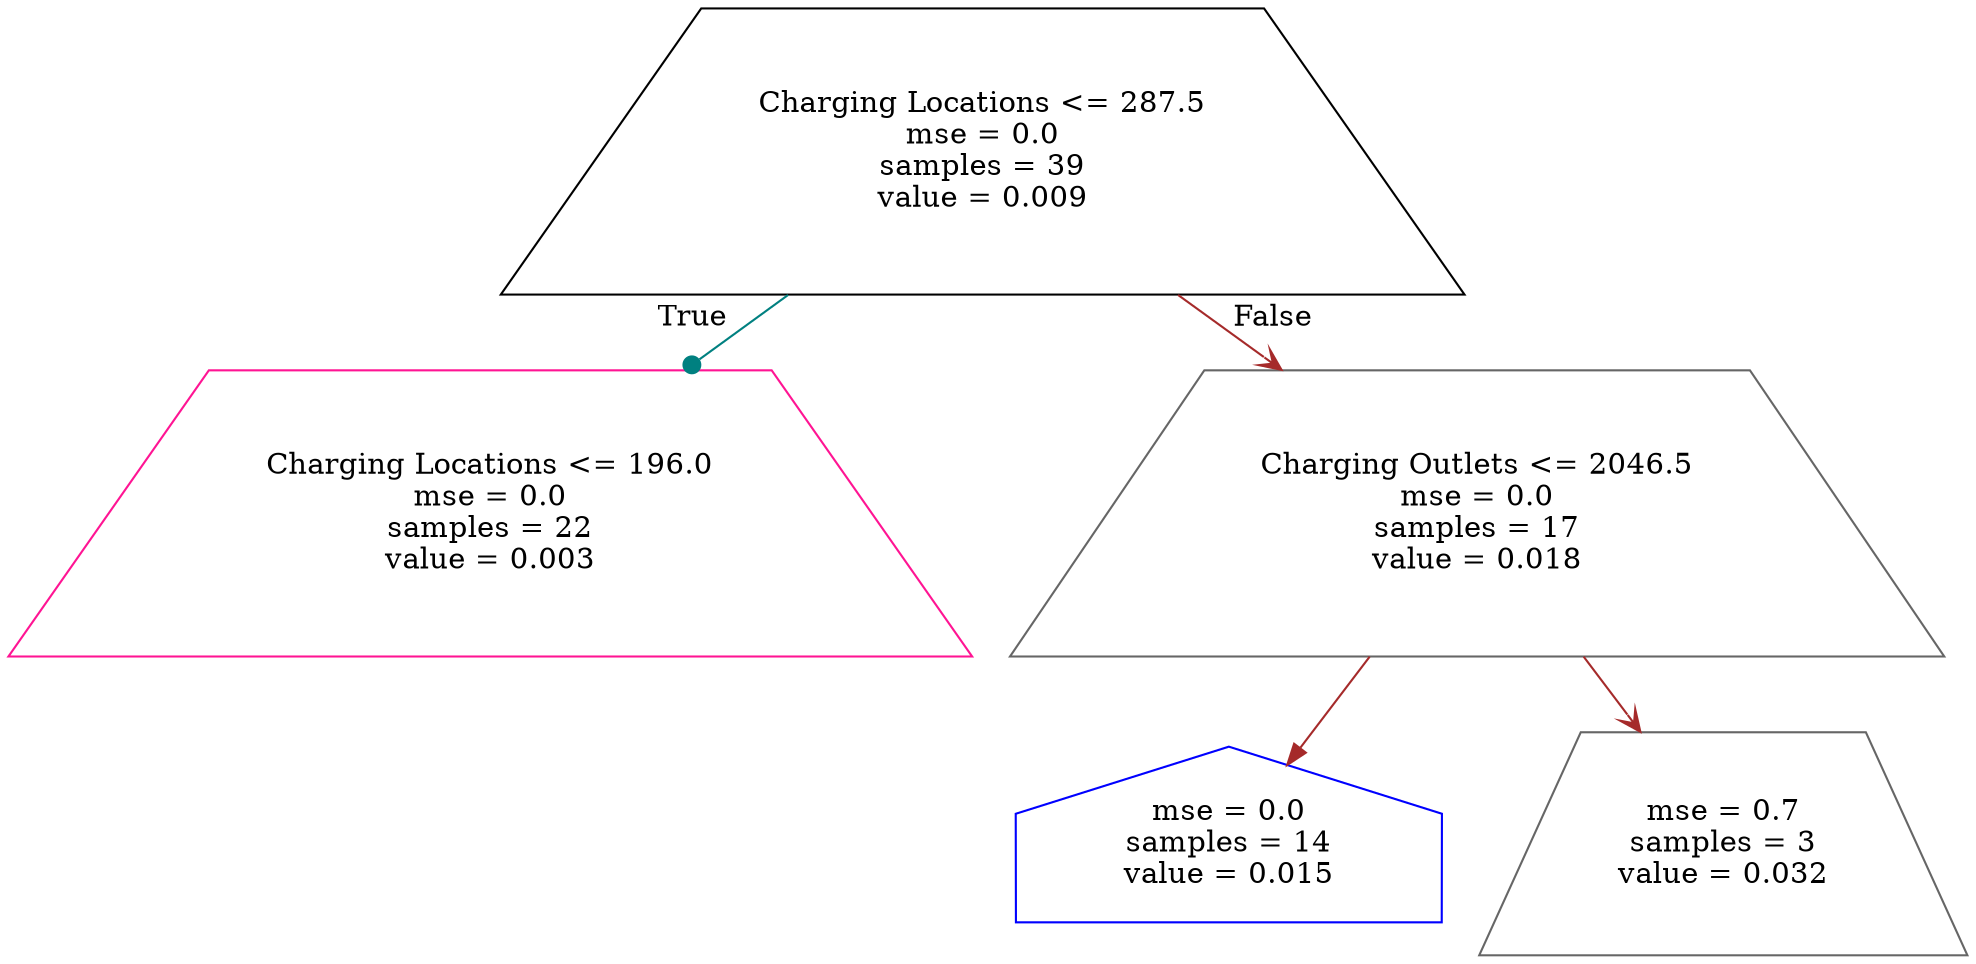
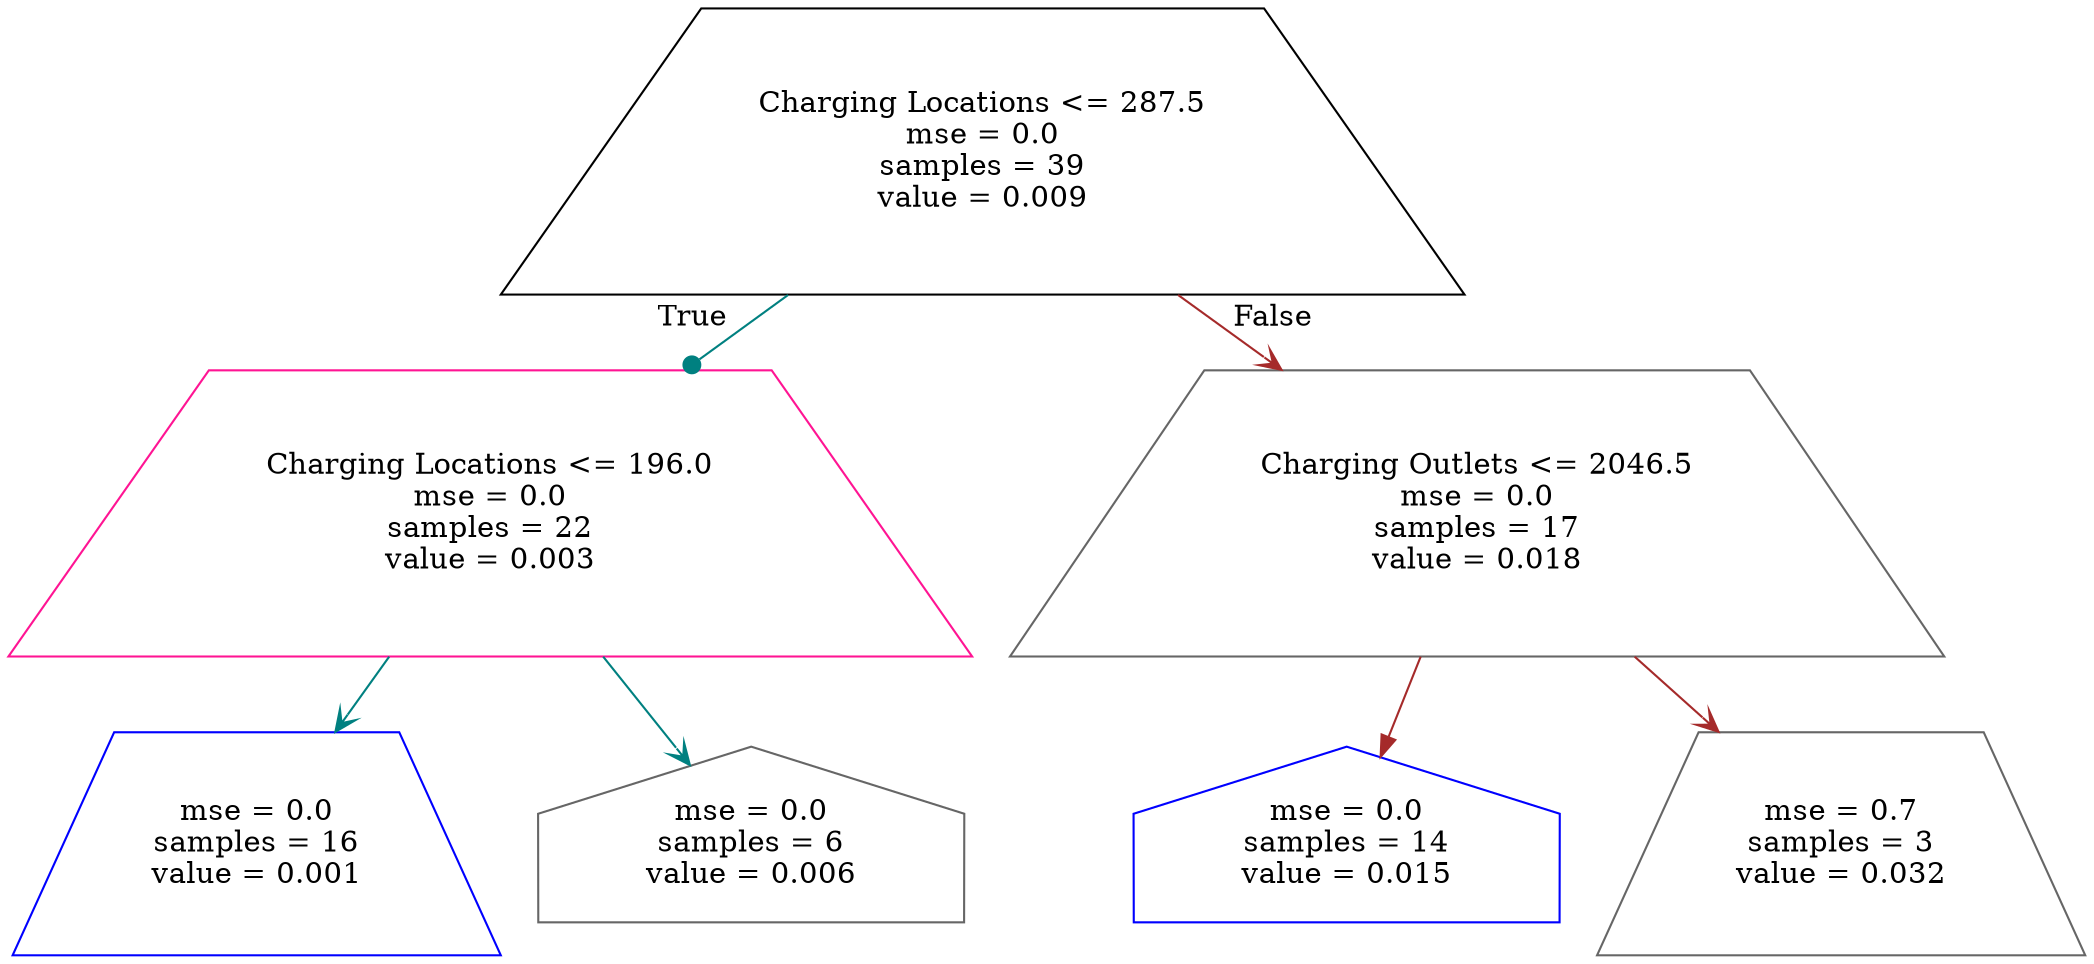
node "mse = 0.0 samples = 16 value = 0.001": added
node "mse = 0.0 samples = 6 value = 0.006": added
